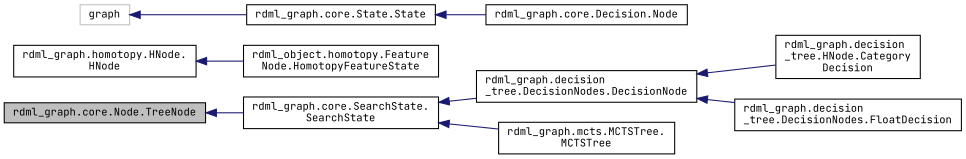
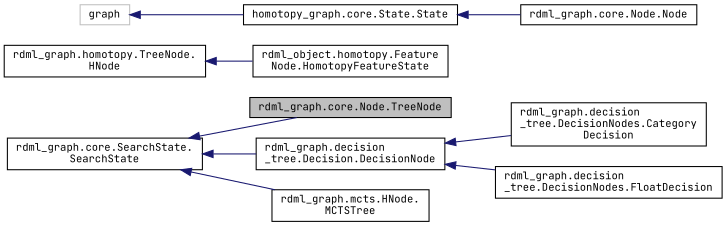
node "rdml_graph.core.State.State": label "rdml_graph.core.State.State" -> "homotopy_graph.core.State.State"
node "rdml_graph.core.Decision.Node": label "rdml_graph.core.Decision.Node" -> "rdml_graph.core.Node.Node"
node "rdml_graph.decision _tree.HNode.Category Decision": label "rdml_graph.decision _tree.HNode.Category Decision" -> "rdml_graph.decision _tree.DecisionNodes.Category Decision"
node "rdml_graph.homotopy.HNode. HNode": label "rdml_graph.homotopy.HNode. HNode" -> "rdml_graph.homotopy.TreeNode. HNode"
node "rdml_graph.decision _tree.DecisionNodes.DecisionNode": label "rdml_graph.decision _tree.DecisionNodes.DecisionNode" -> "rdml_graph.decision _tree.Decision.DecisionNode"
edge "rdml_graph.core.SearchState. SearchState" -> "rdml_graph.core.Node.TreeNode": reversed
node "rdml_graph.mcts.MCTSTree. MCTSTree": label "rdml_graph.mcts.MCTSTree. MCTSTree" -> "rdml_graph.mcts.HNode. MCTSTree"
